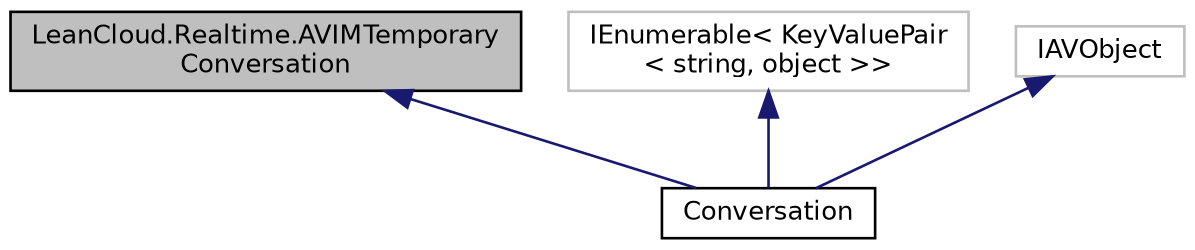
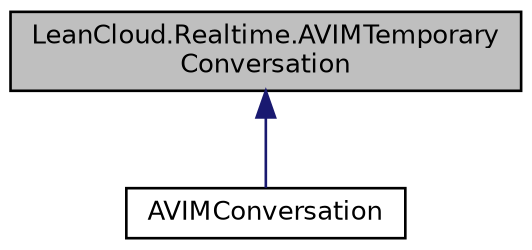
node "IEnumerable< KeyValuePair < string, object >>": removed
node "IAVObject": removed
node "Conversation": label "Conversation" -> "AVIMConversation"
